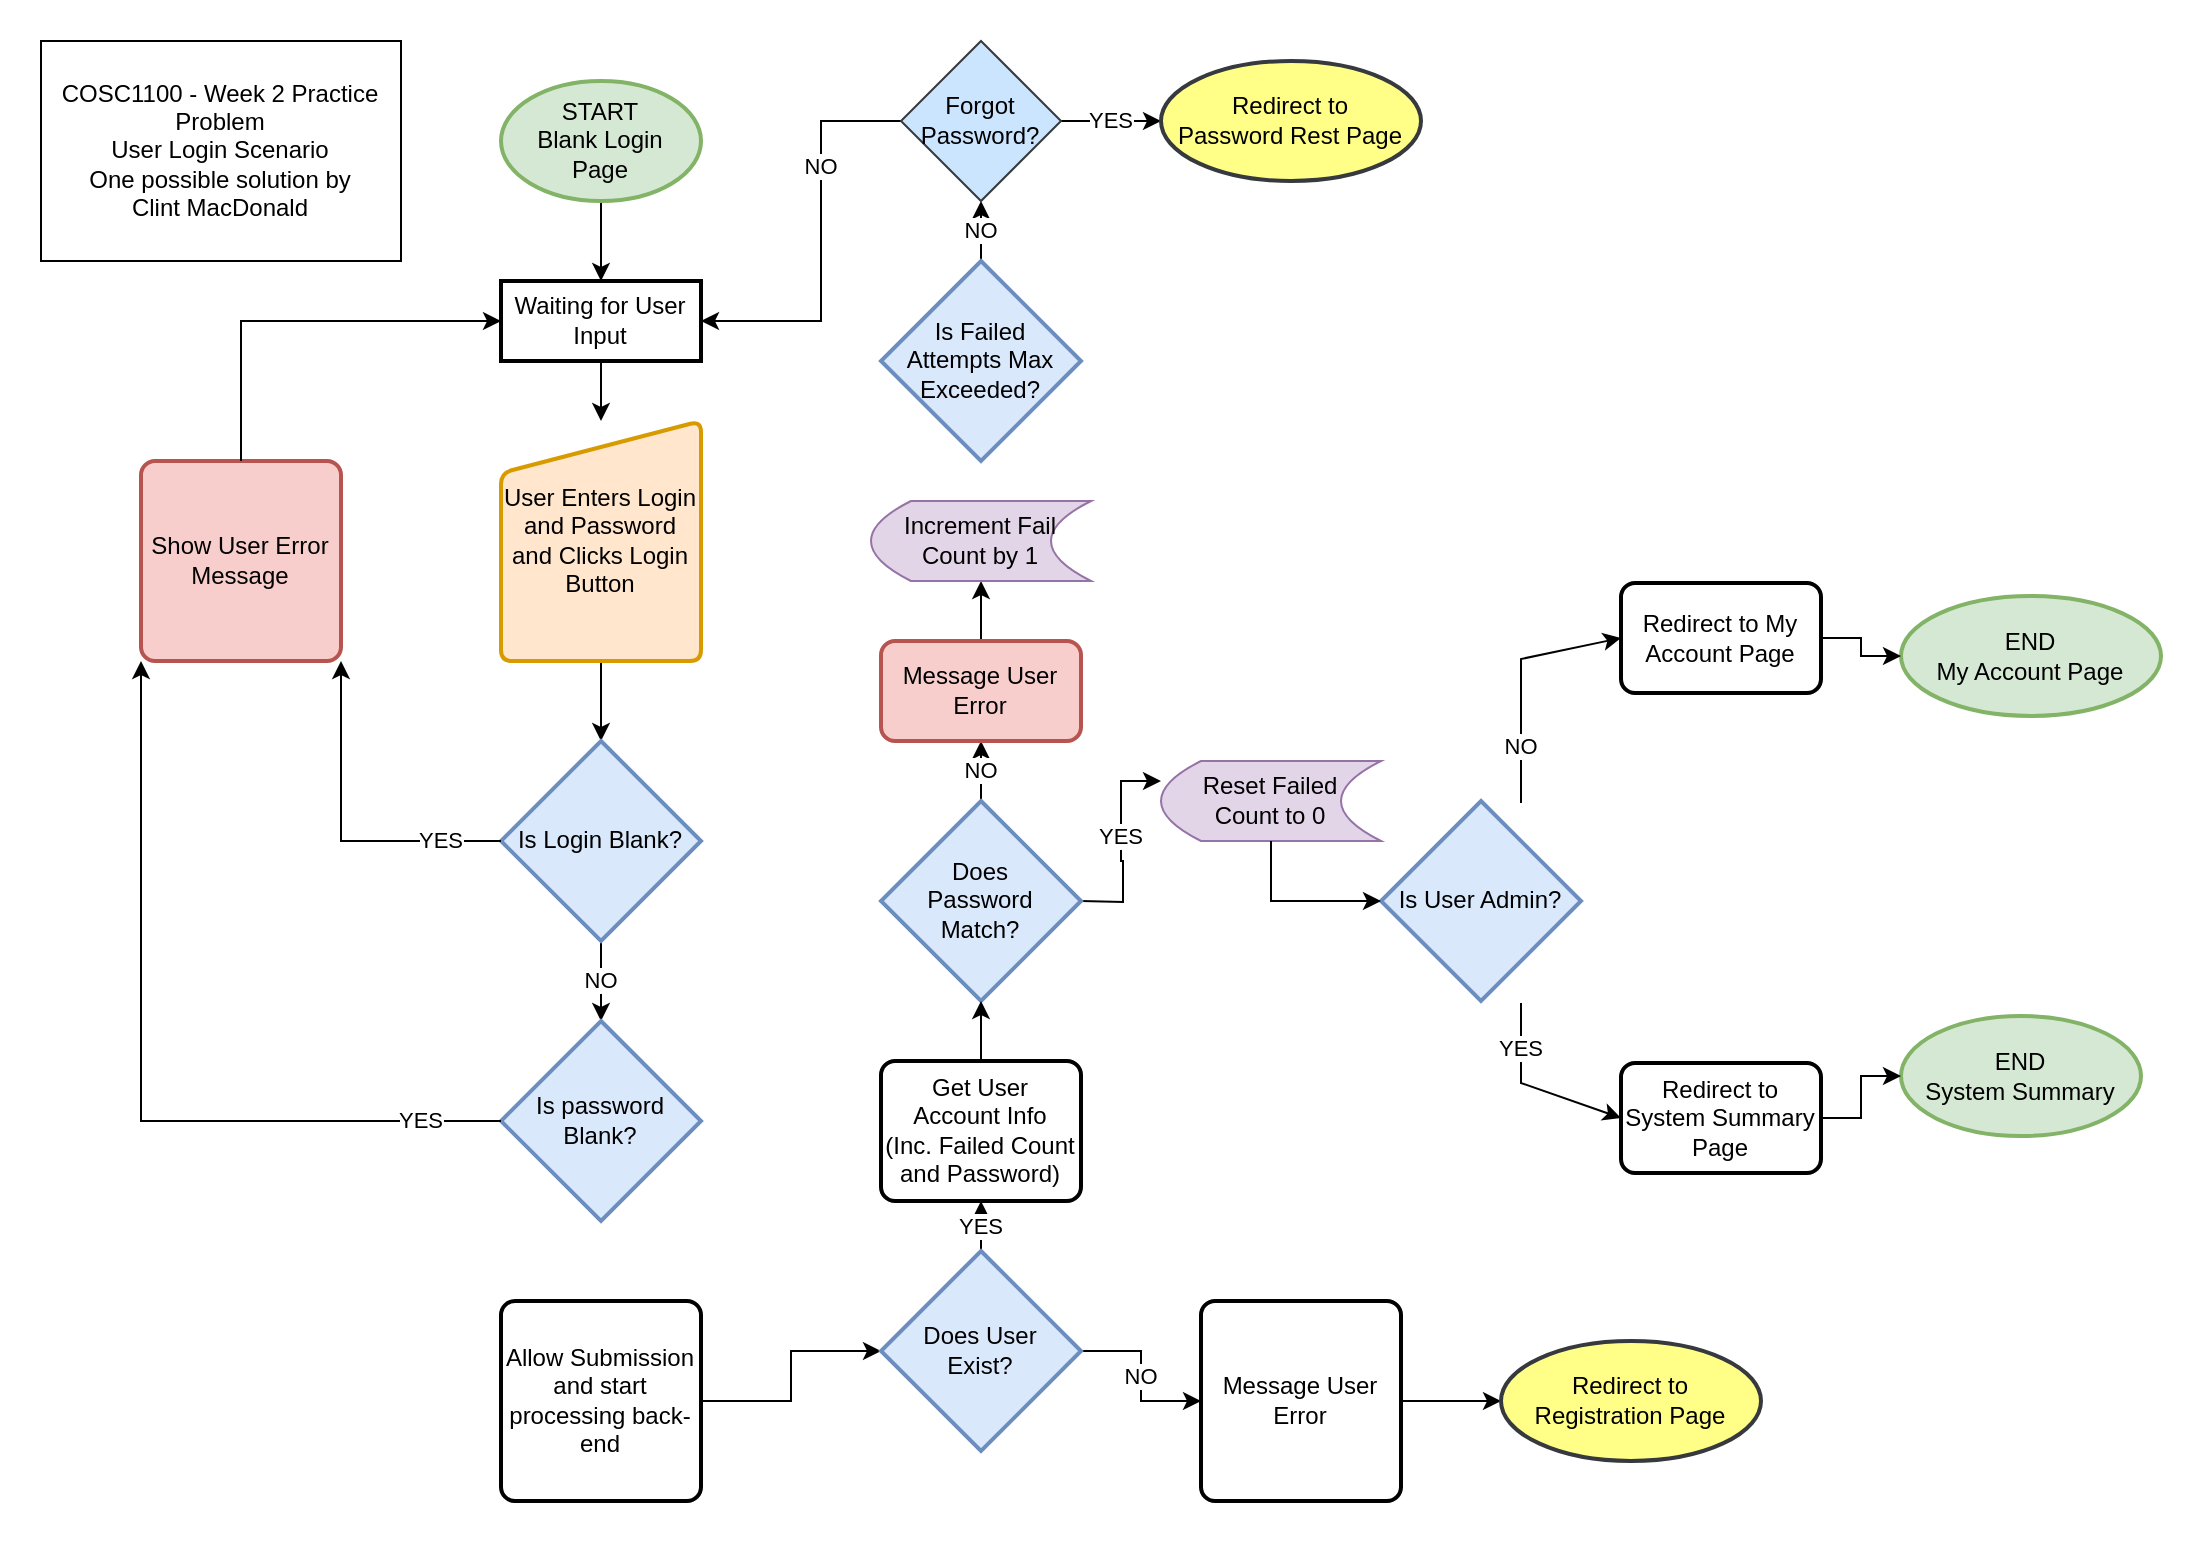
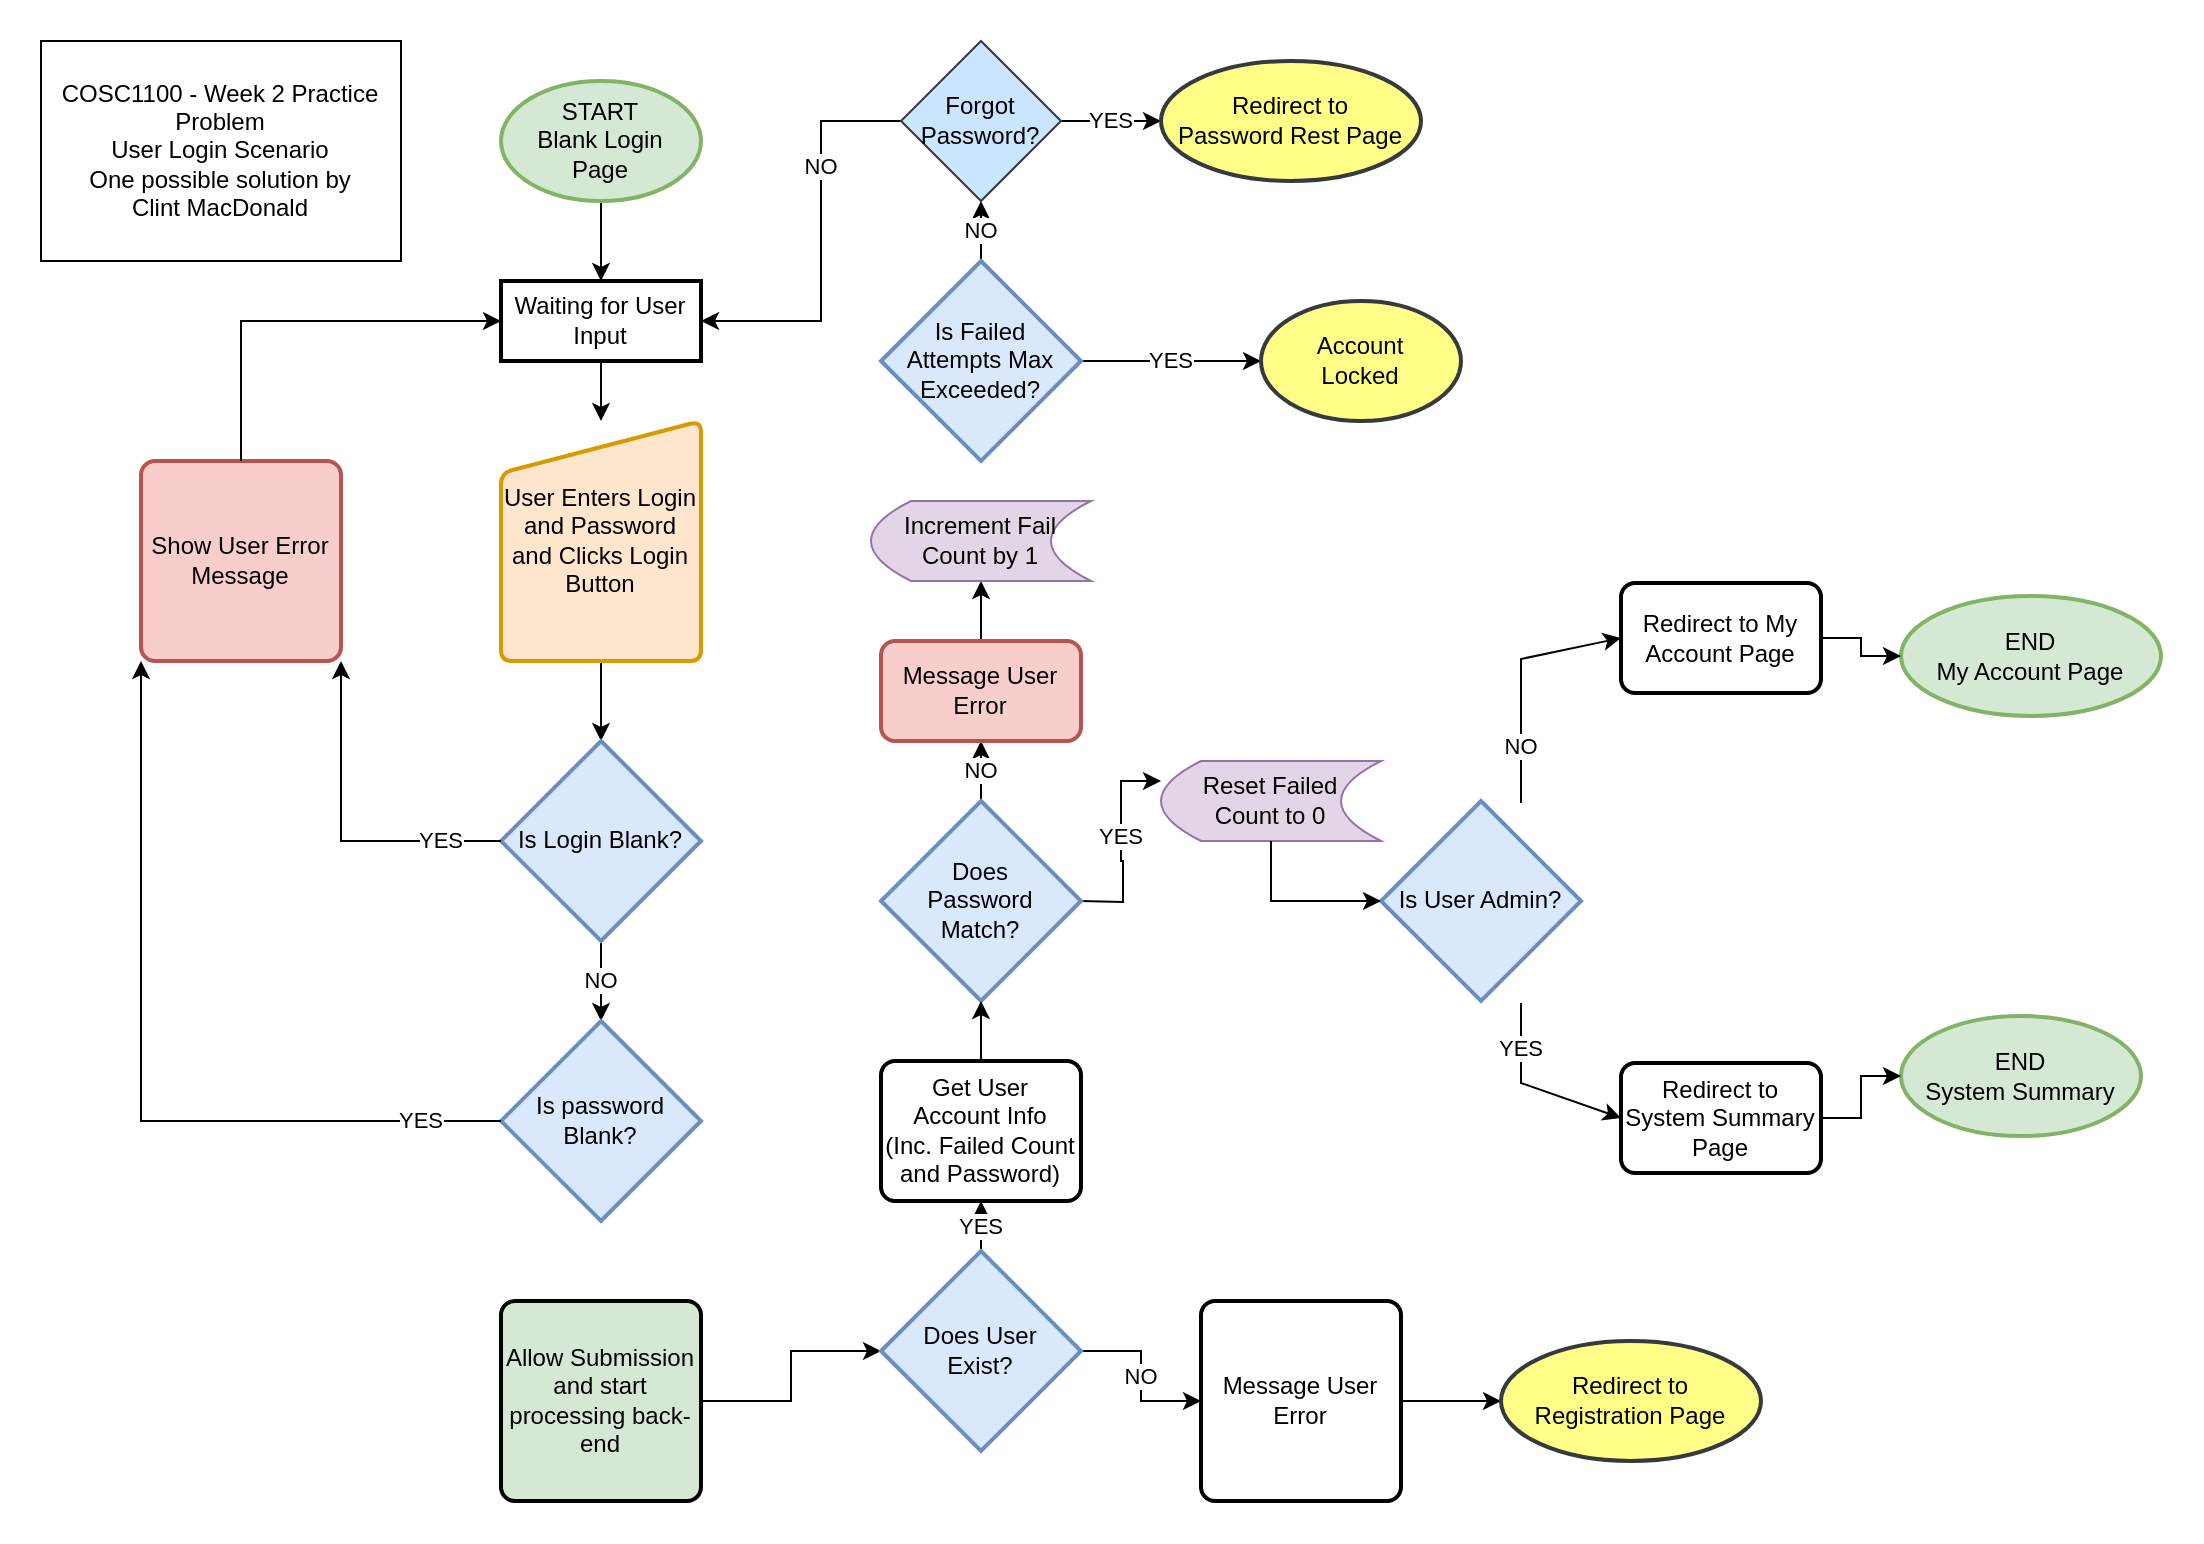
edge "Is Failed Attempts Max Exceeded?" -> "Account Locked": added, label "YES"
node "Account Locked": added
node "Allow Submission and start processing back-end": fillcolor #ffffff -> #d5e8d4
